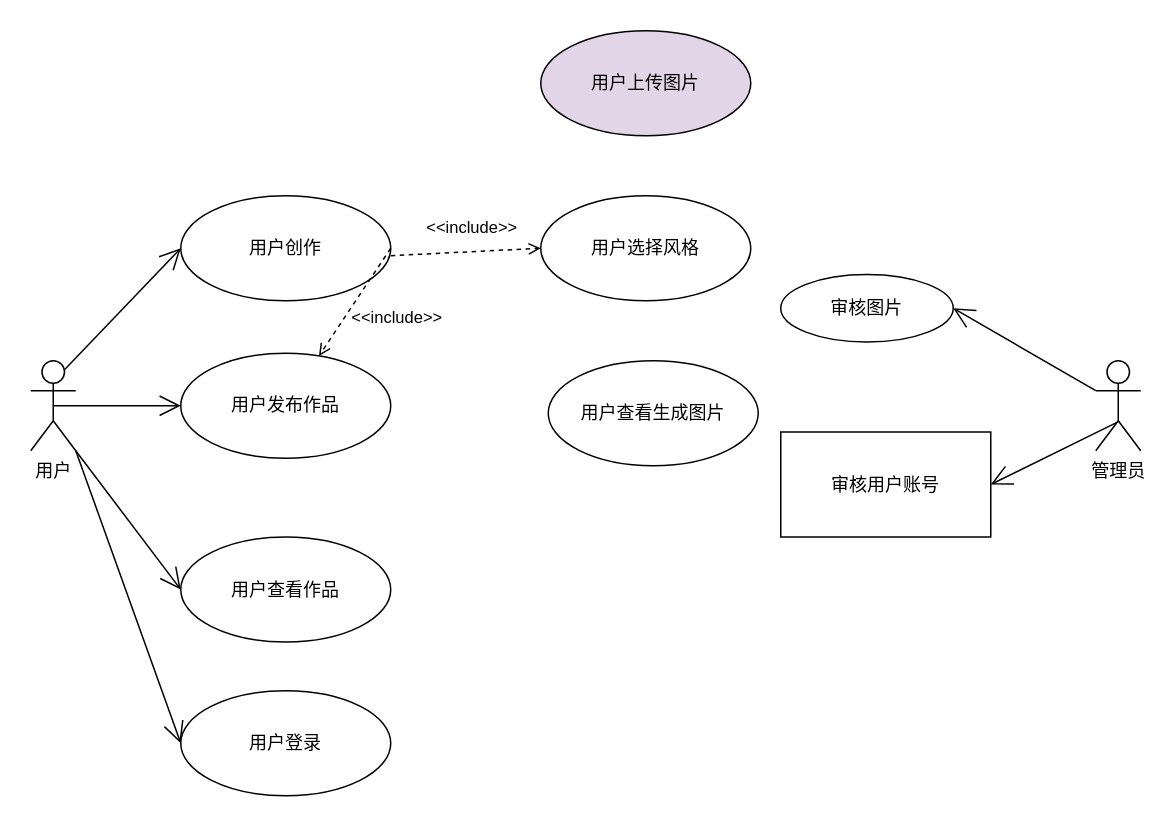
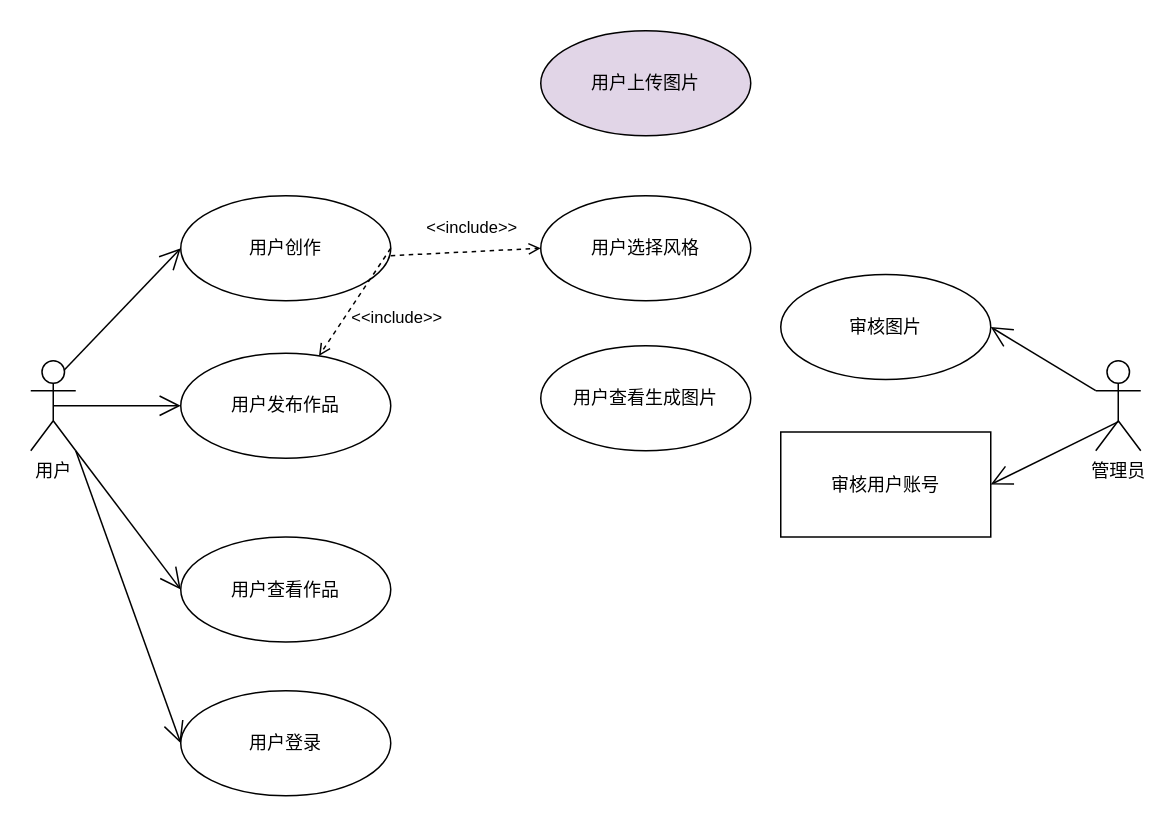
node "审核图片": size 173x68 -> 210x105
node "用户查看生成图片": moved (653, 413) -> (646, 398)
